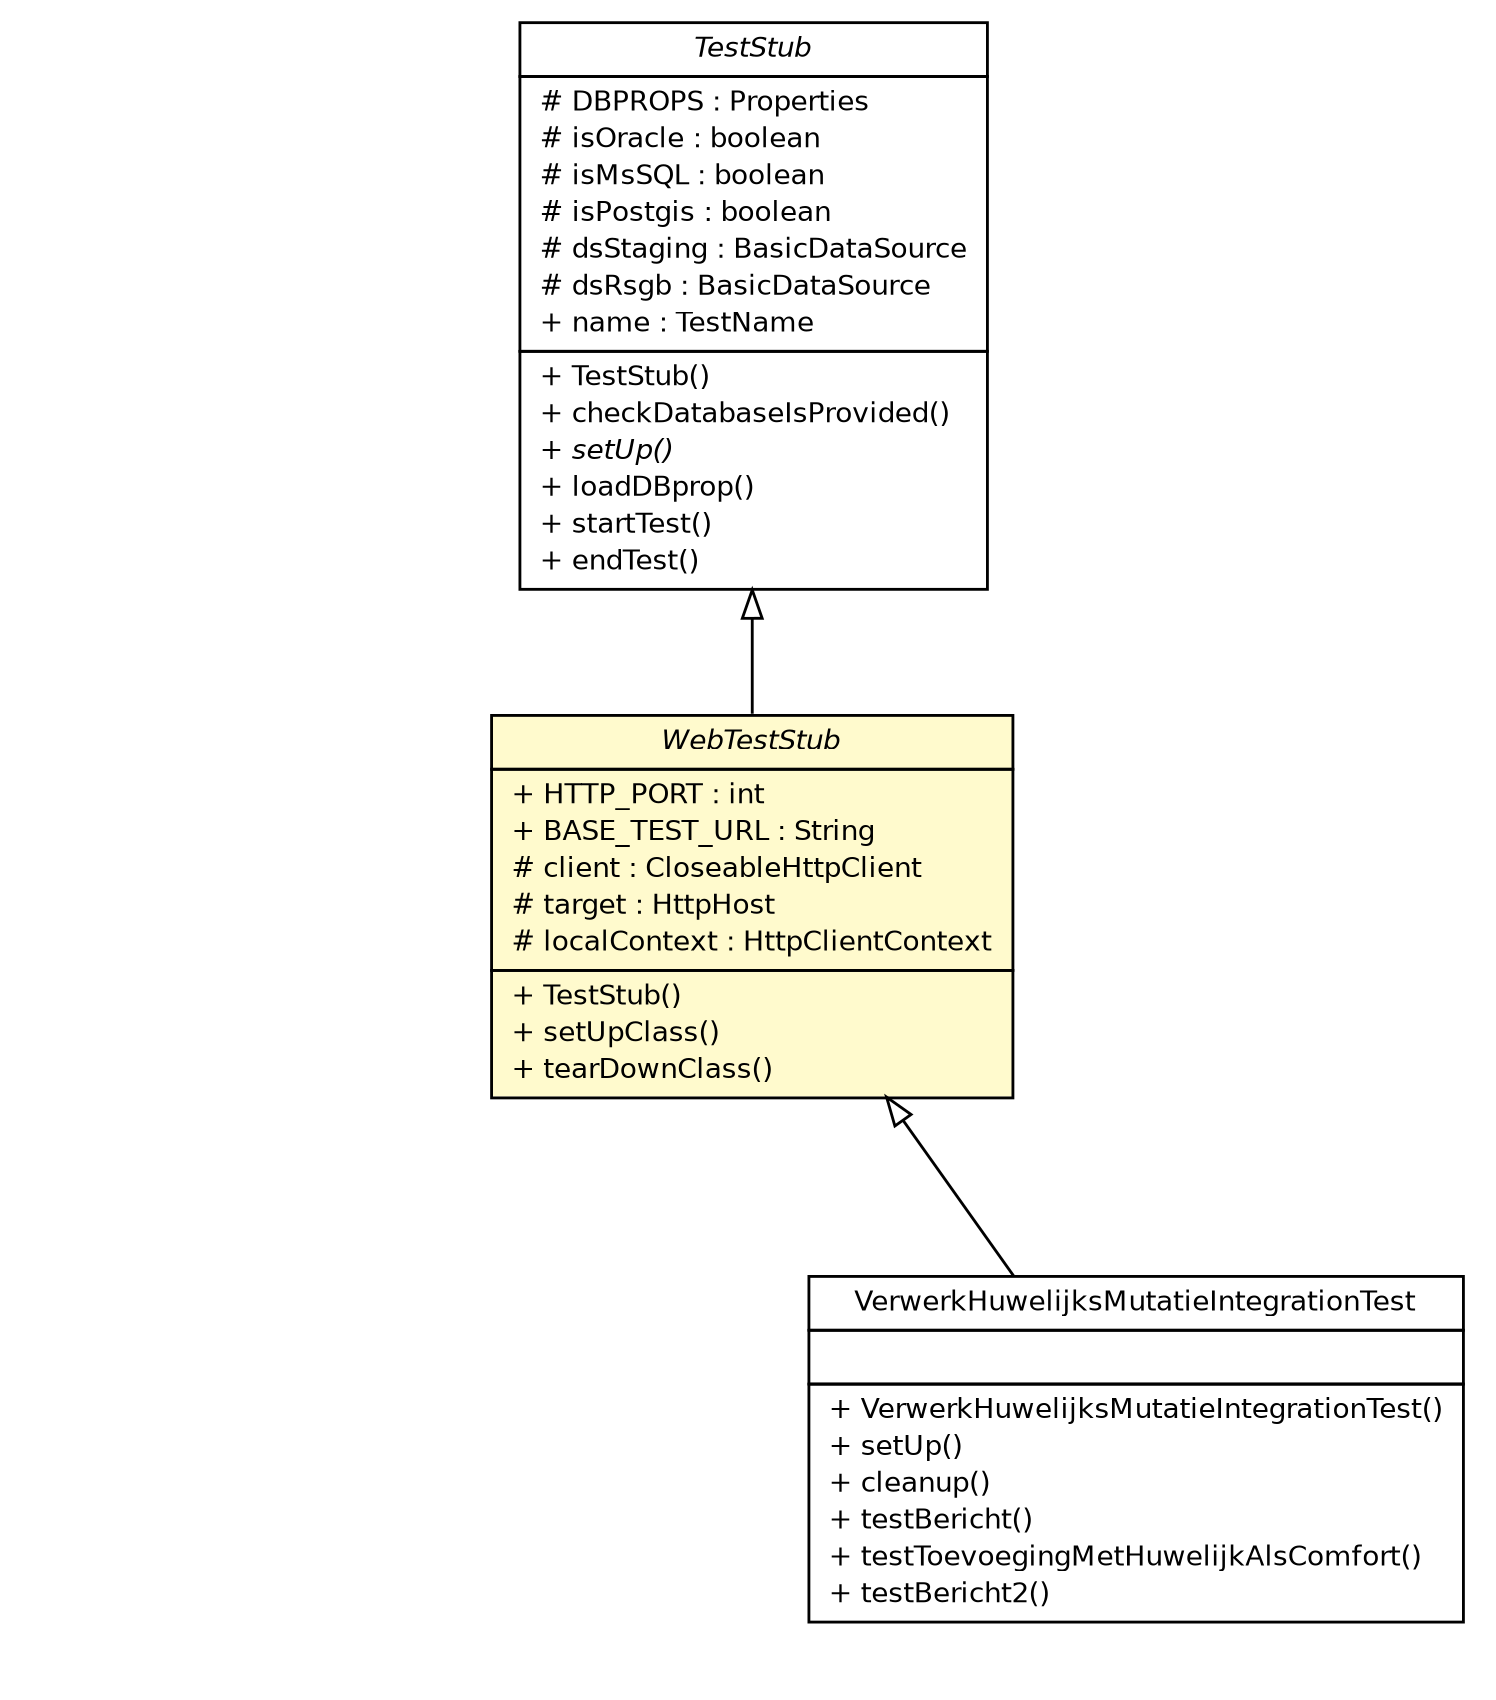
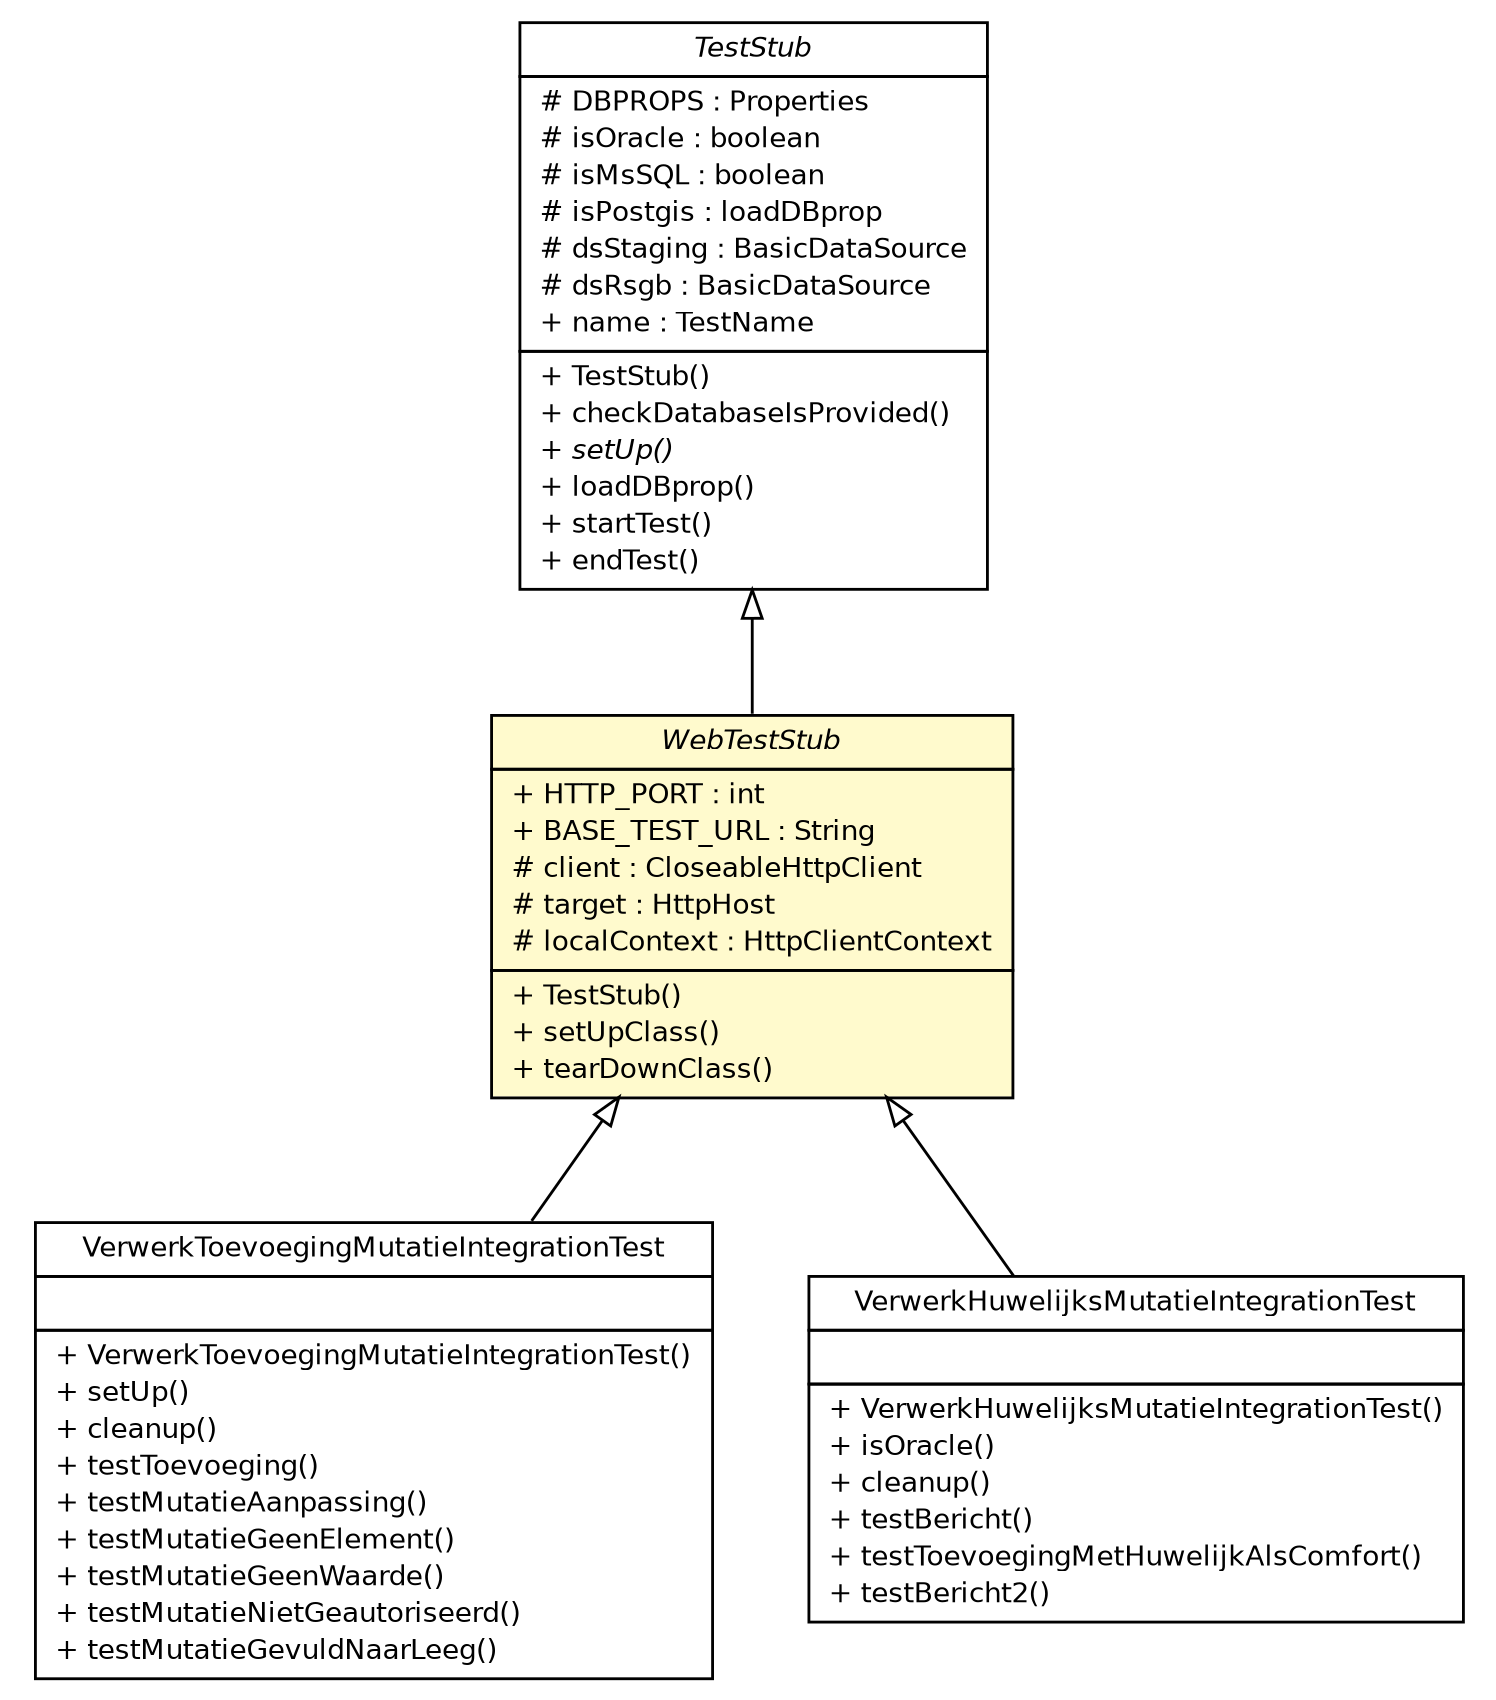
node "TestStub": text "# isPostgis : boolean" -> "# isPostgis : loadDBprop"
node "VerwerkHuwelijksMutatieIntegrationTest": text "+ setUp()" -> "+ isOracle()"
node "VerwerkToevoegingMutatieIntegrationTest": added
